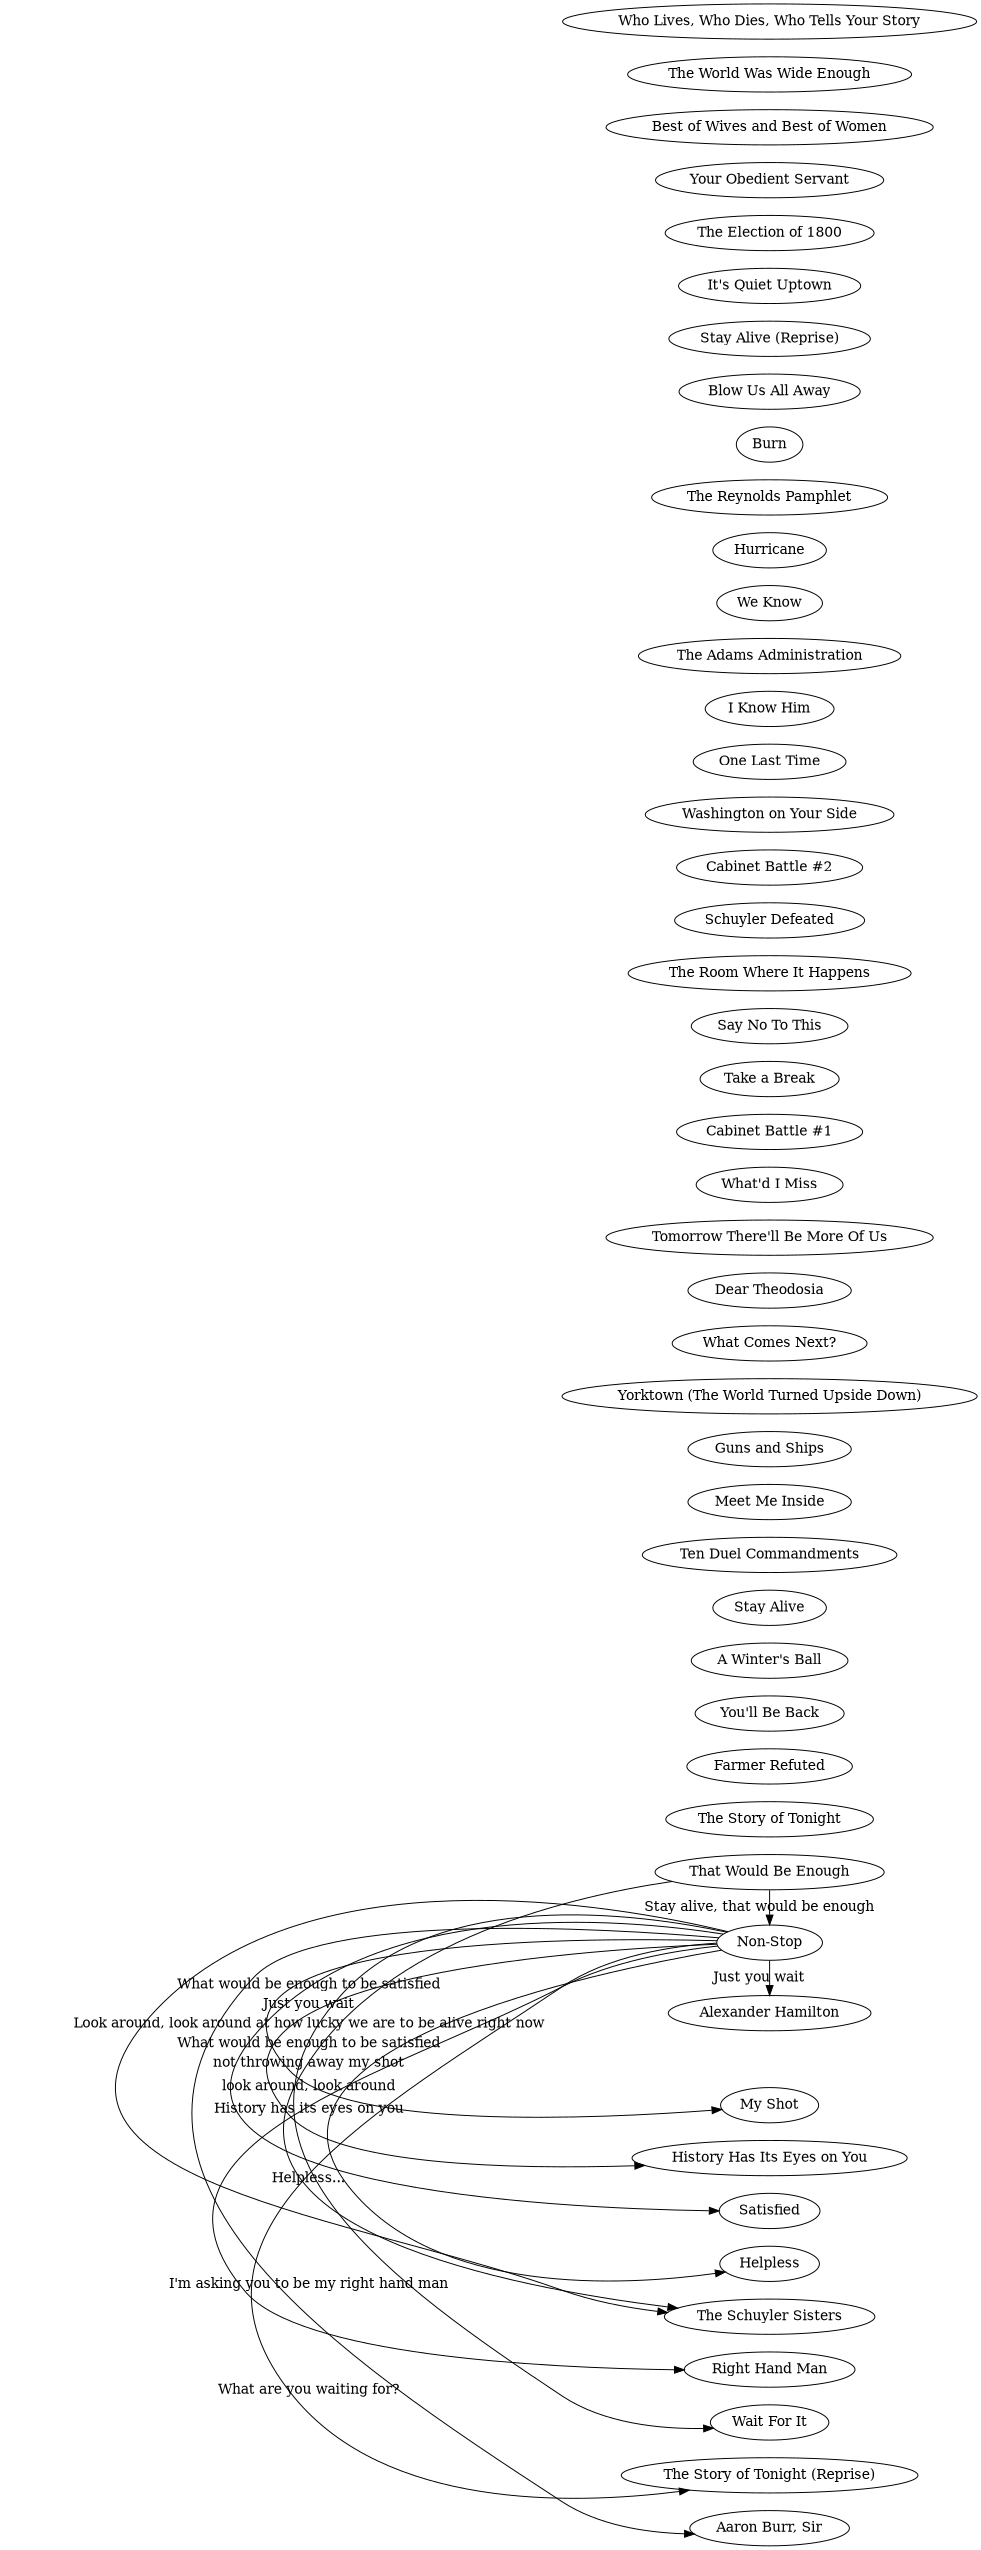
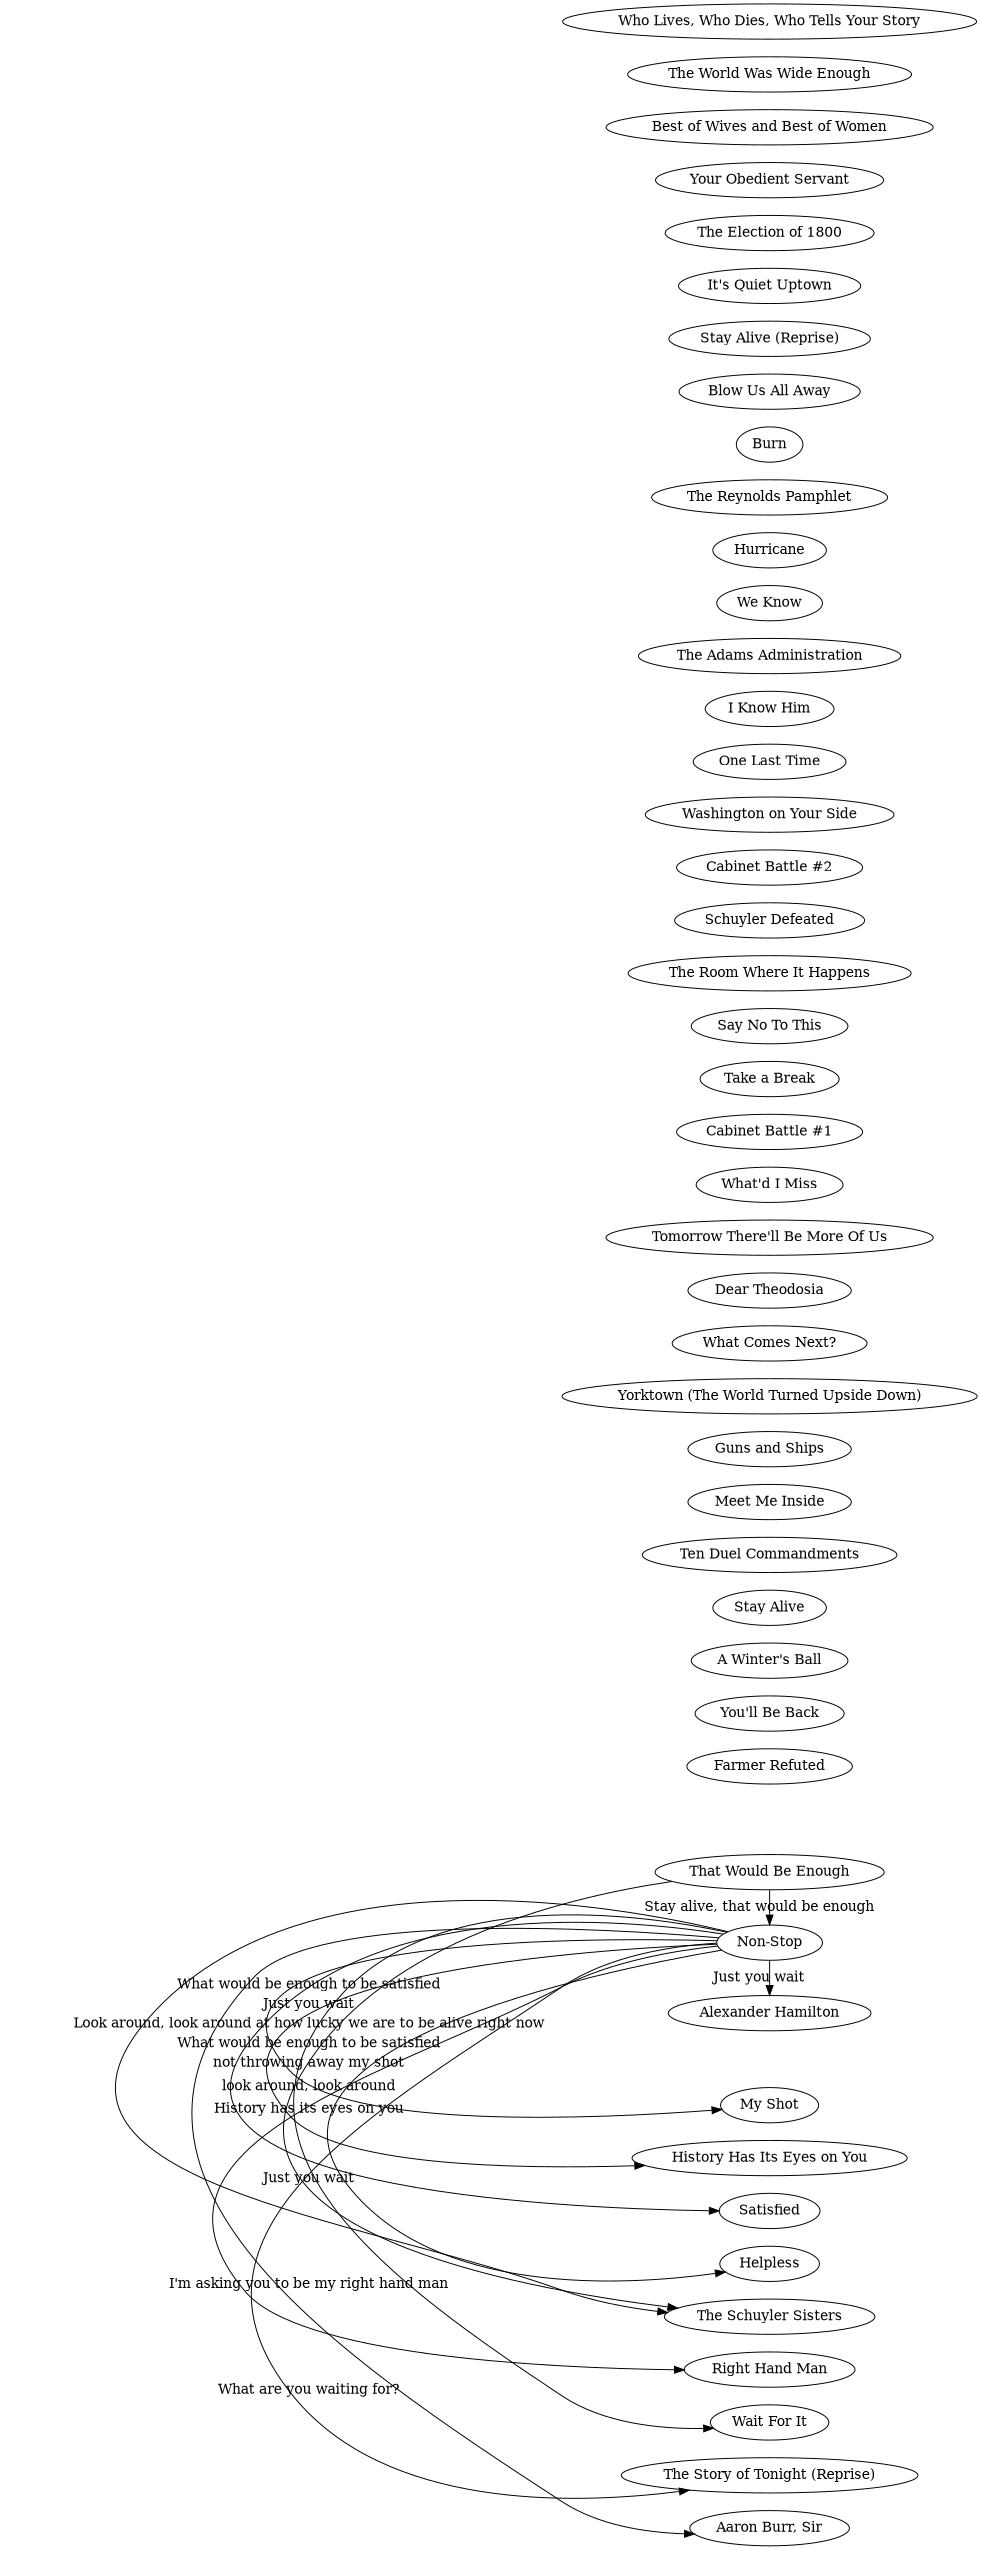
node "The Story of Tonight": removed
edge "Non-Stop" -> "Helpless": label "Helpless..." -> "Just you wait"
